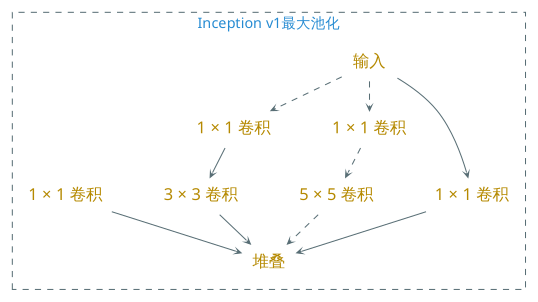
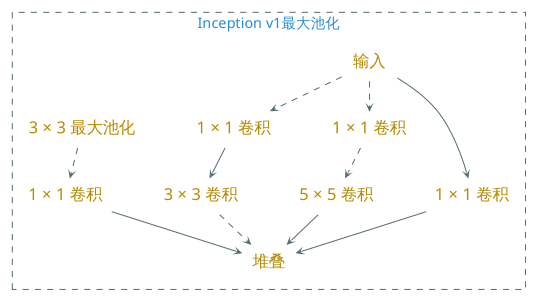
node "3 × 3 最大池化": added
edge "3 × 3 卷积" -> "堆叠": style solid -> dashed
edge "5 × 5 卷积" -> "堆叠": style dashed -> solid
